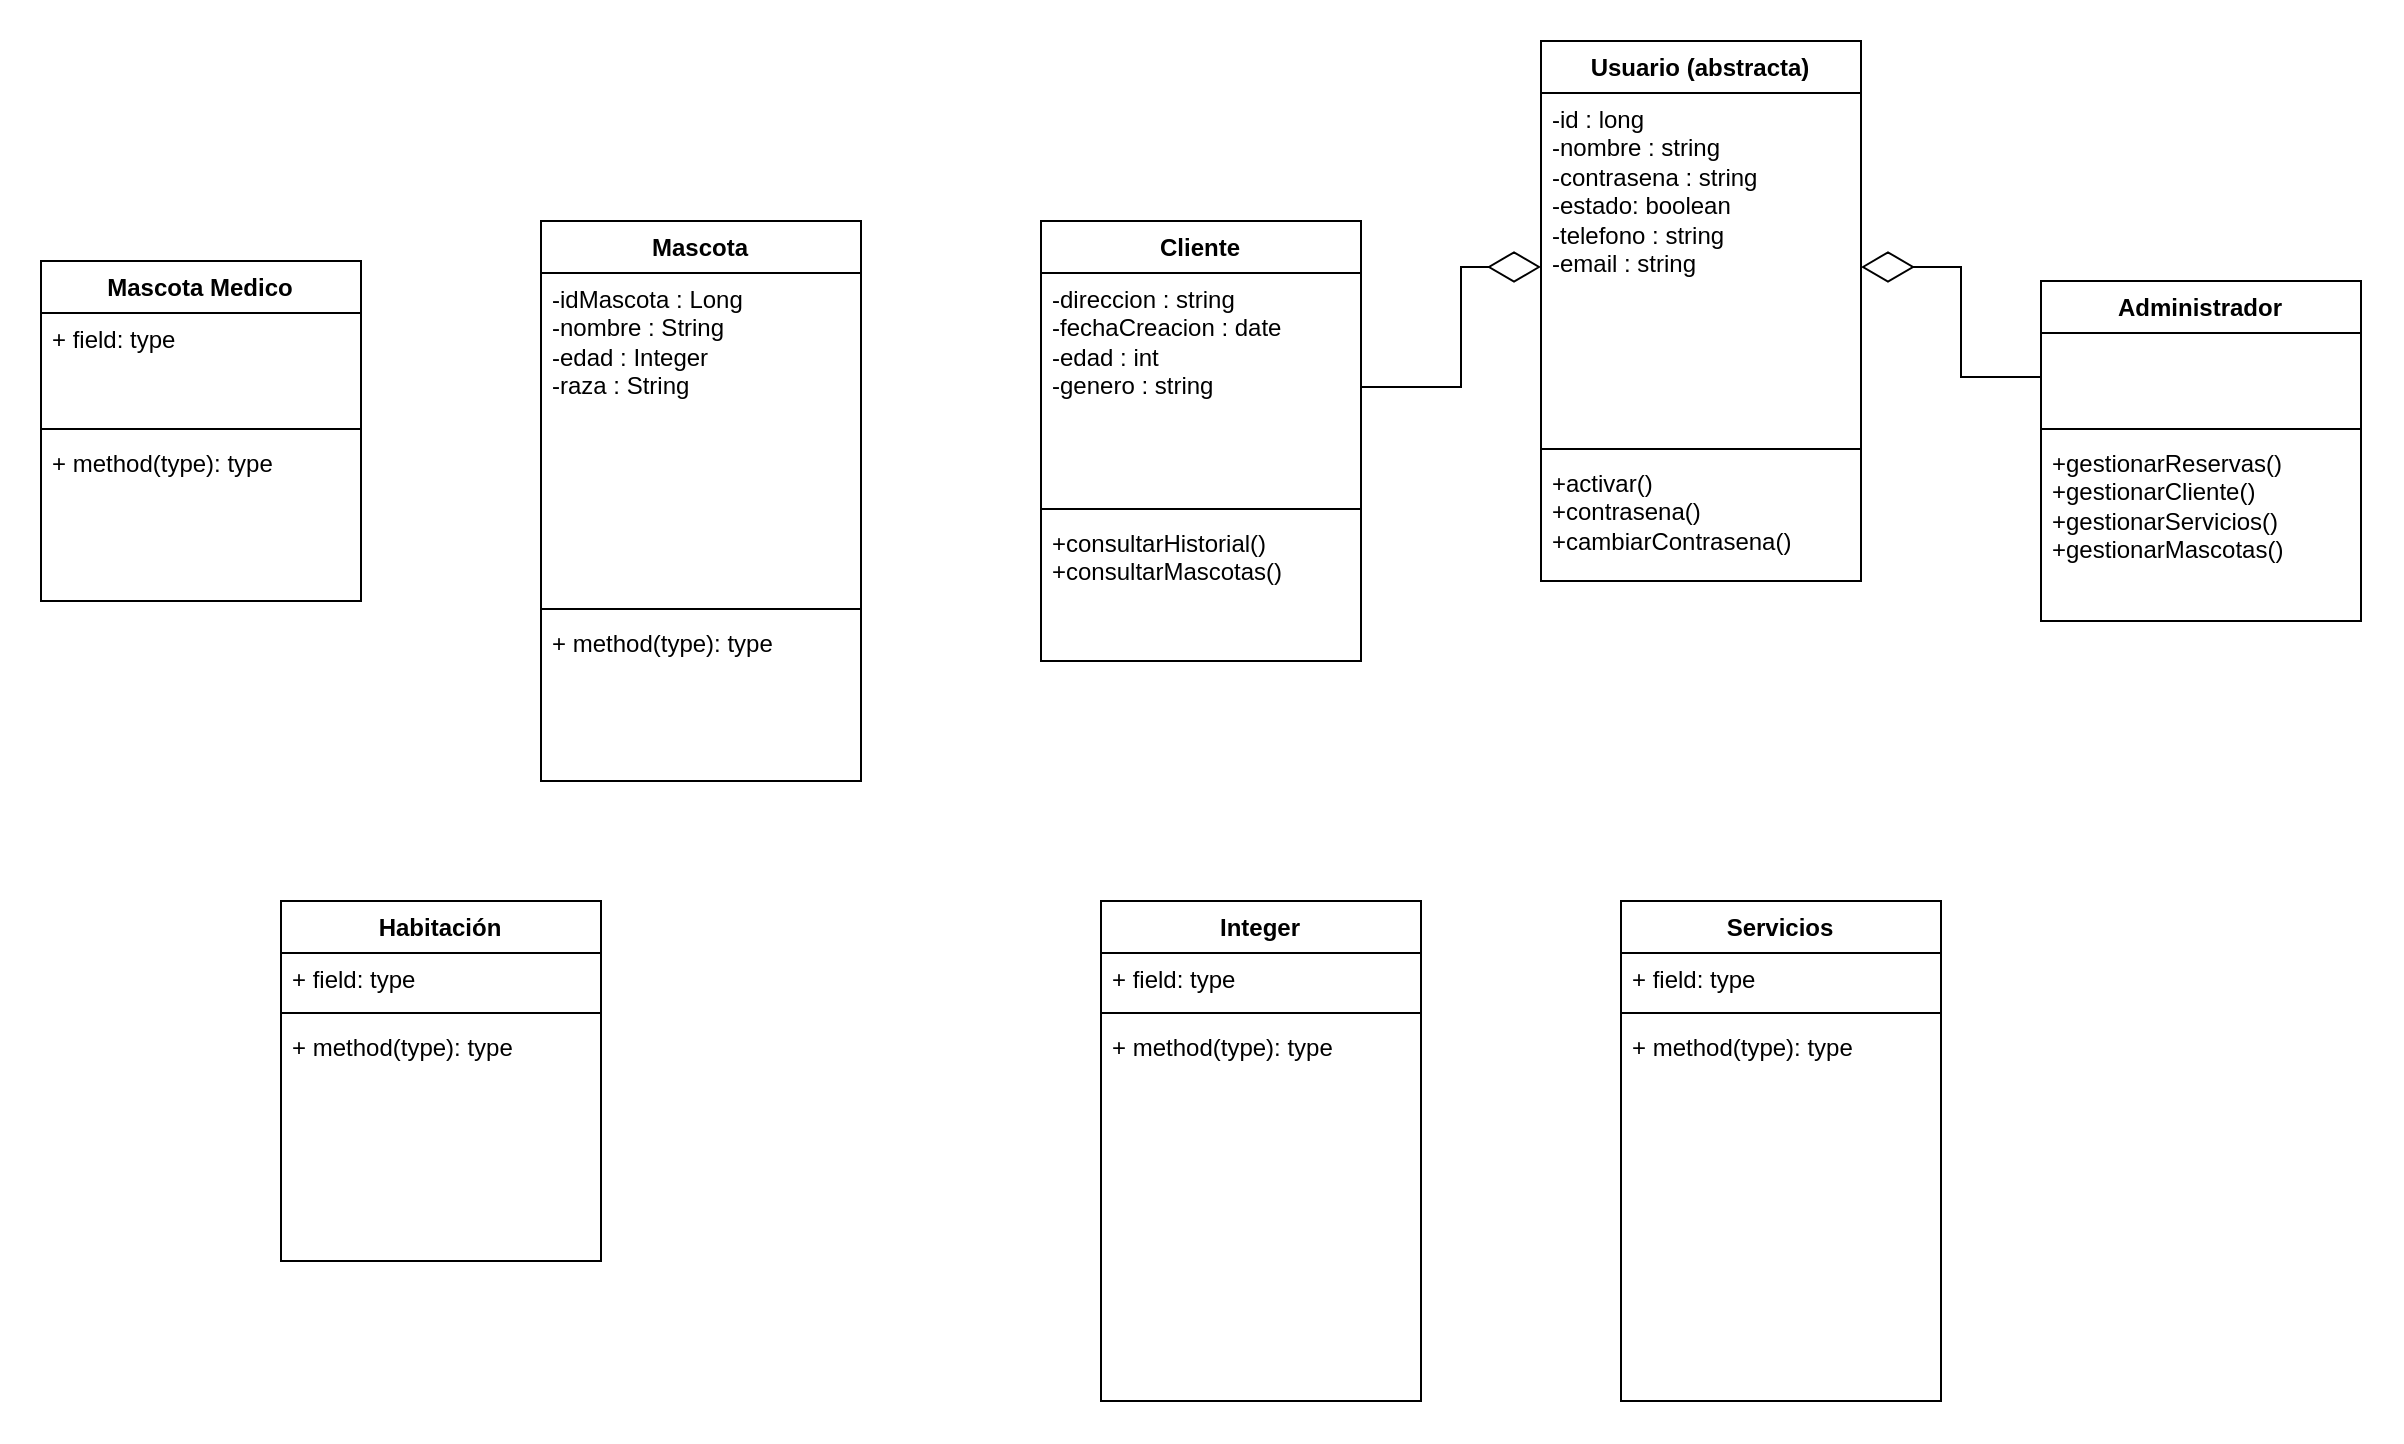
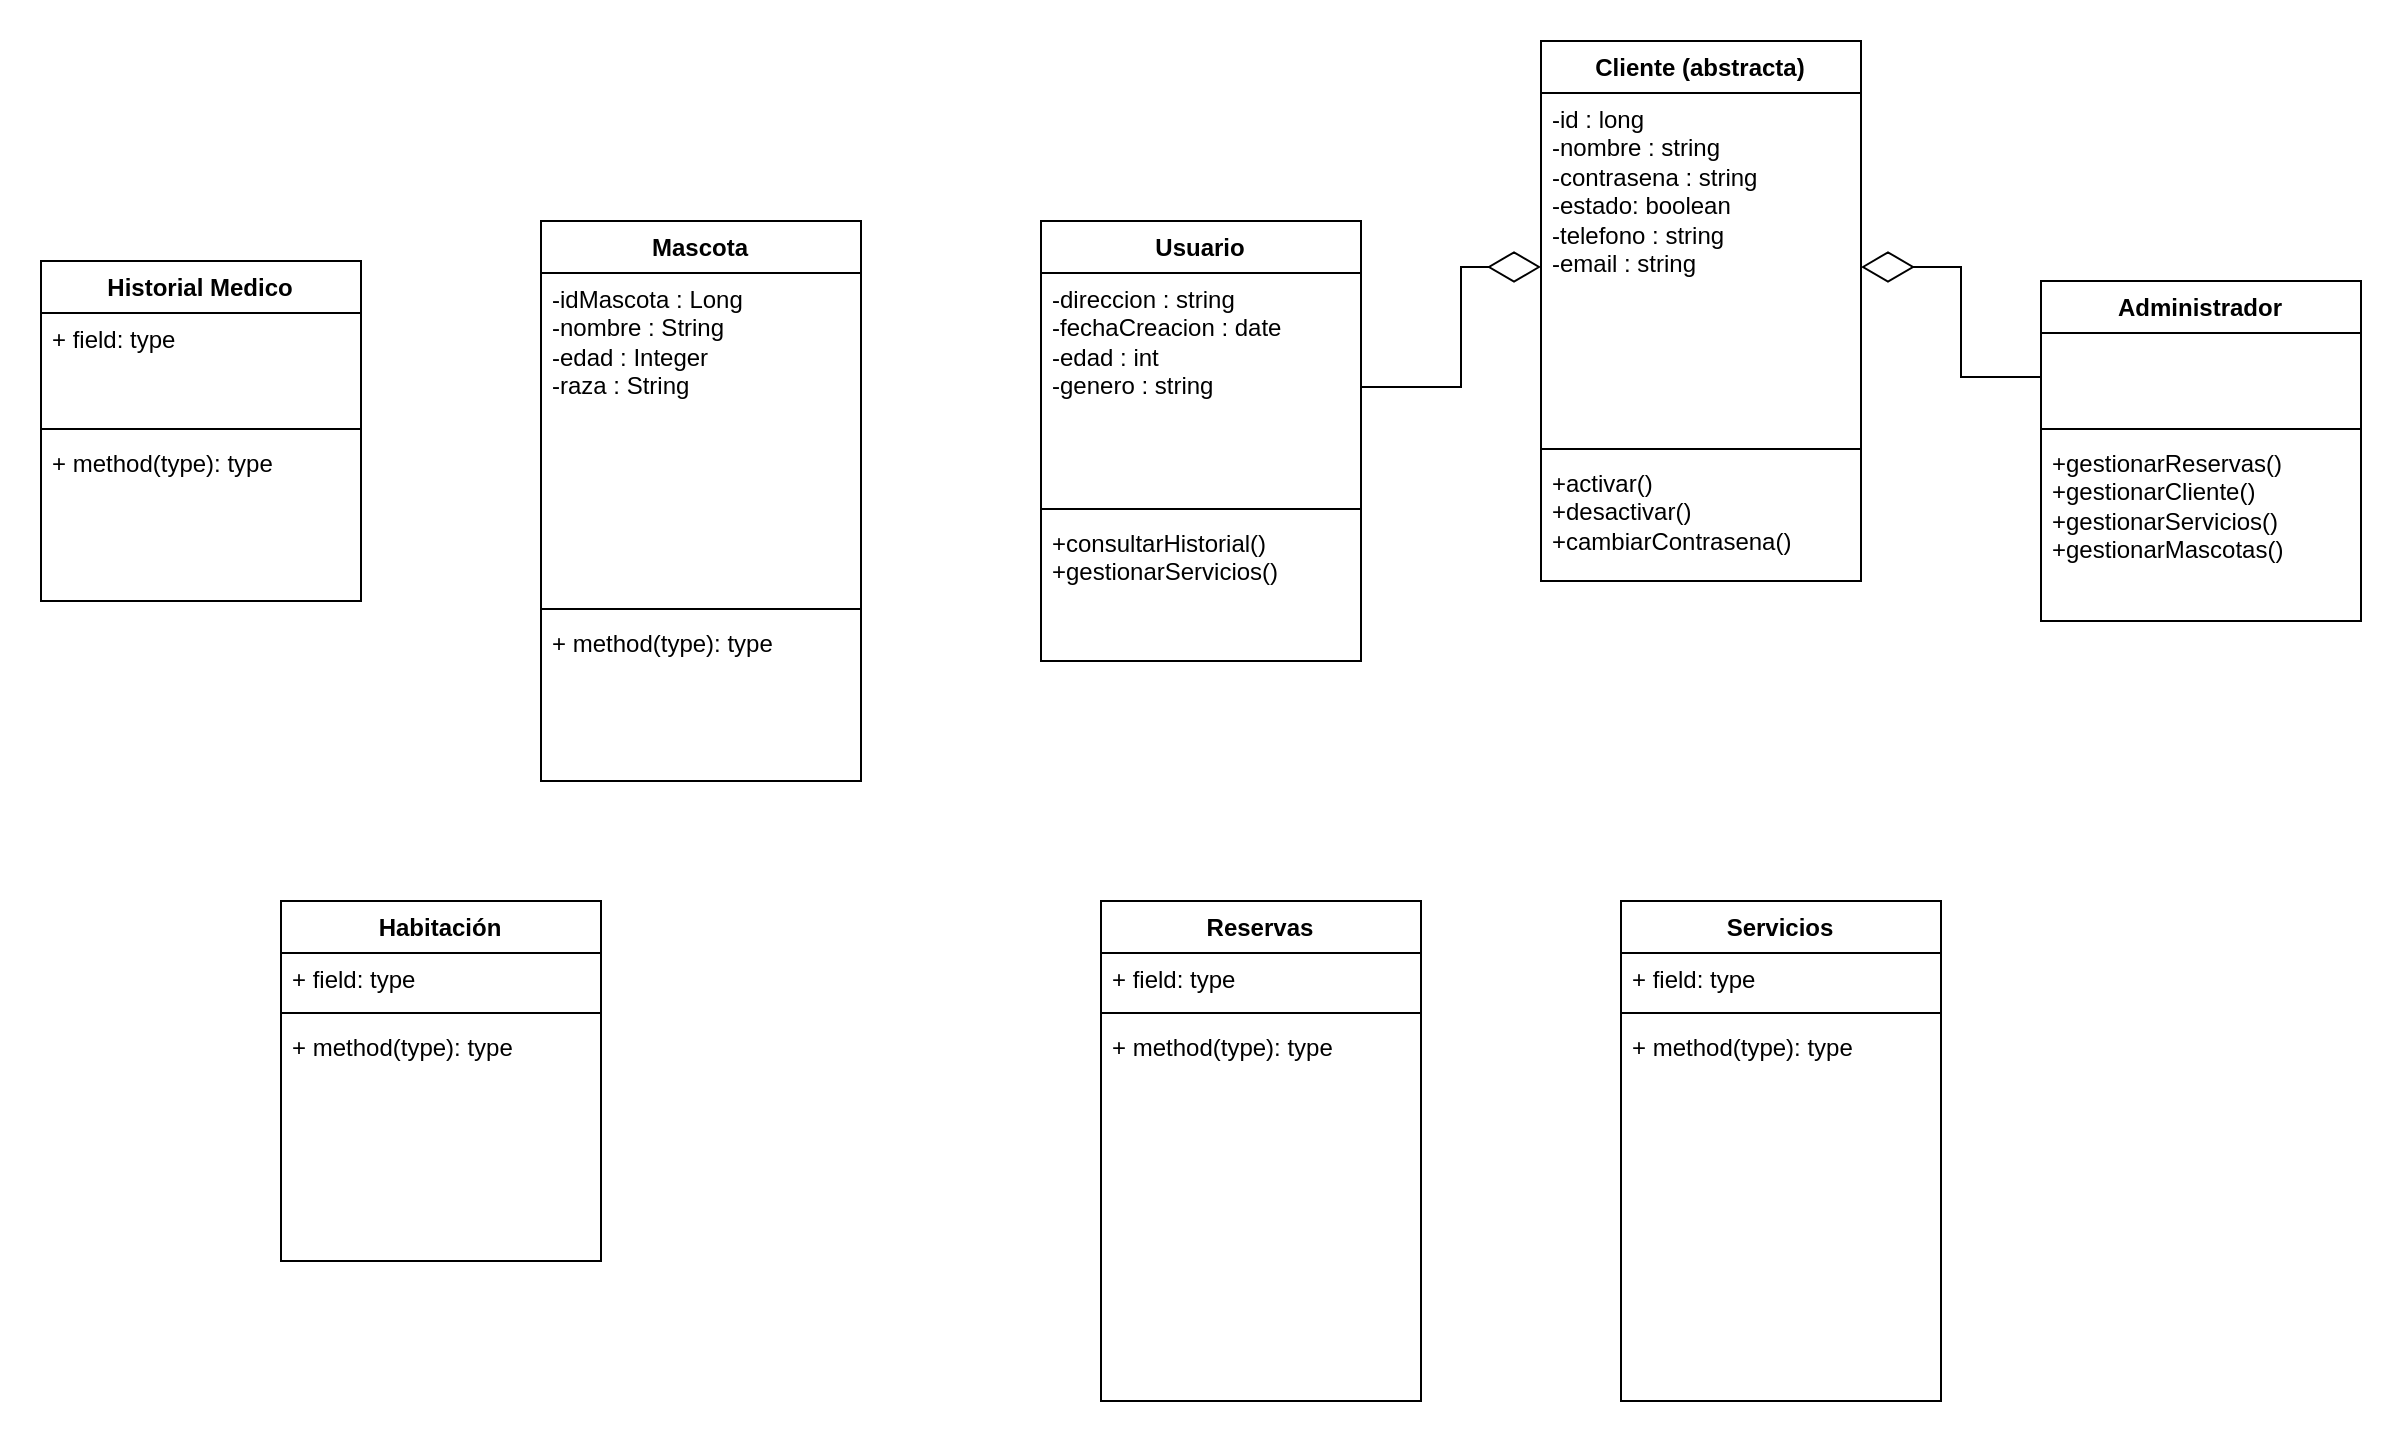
node "Usuario (abstracta)": label "Usuario (abstracta)" -> "Cliente (abstracta)"
node "Cliente": label "Cliente" -> "Usuario"
node "Mascota Medico": label "Mascota Medico" -> "Historial Medico"
node "+activar() +contrasena() +cambiarContrasena()": label "+activar() +contrasena() +cambiarContrasena()" -> "+activar() +desactivar() +cambiarContrasena()"
node "+consultarHistorial() +consultarMascotas()": label "+consultarHistorial() +consultarMascotas()" -> "+consultarHistorial() +gestionarServicios()"
node "Integer": label "Integer" -> "Reservas"
